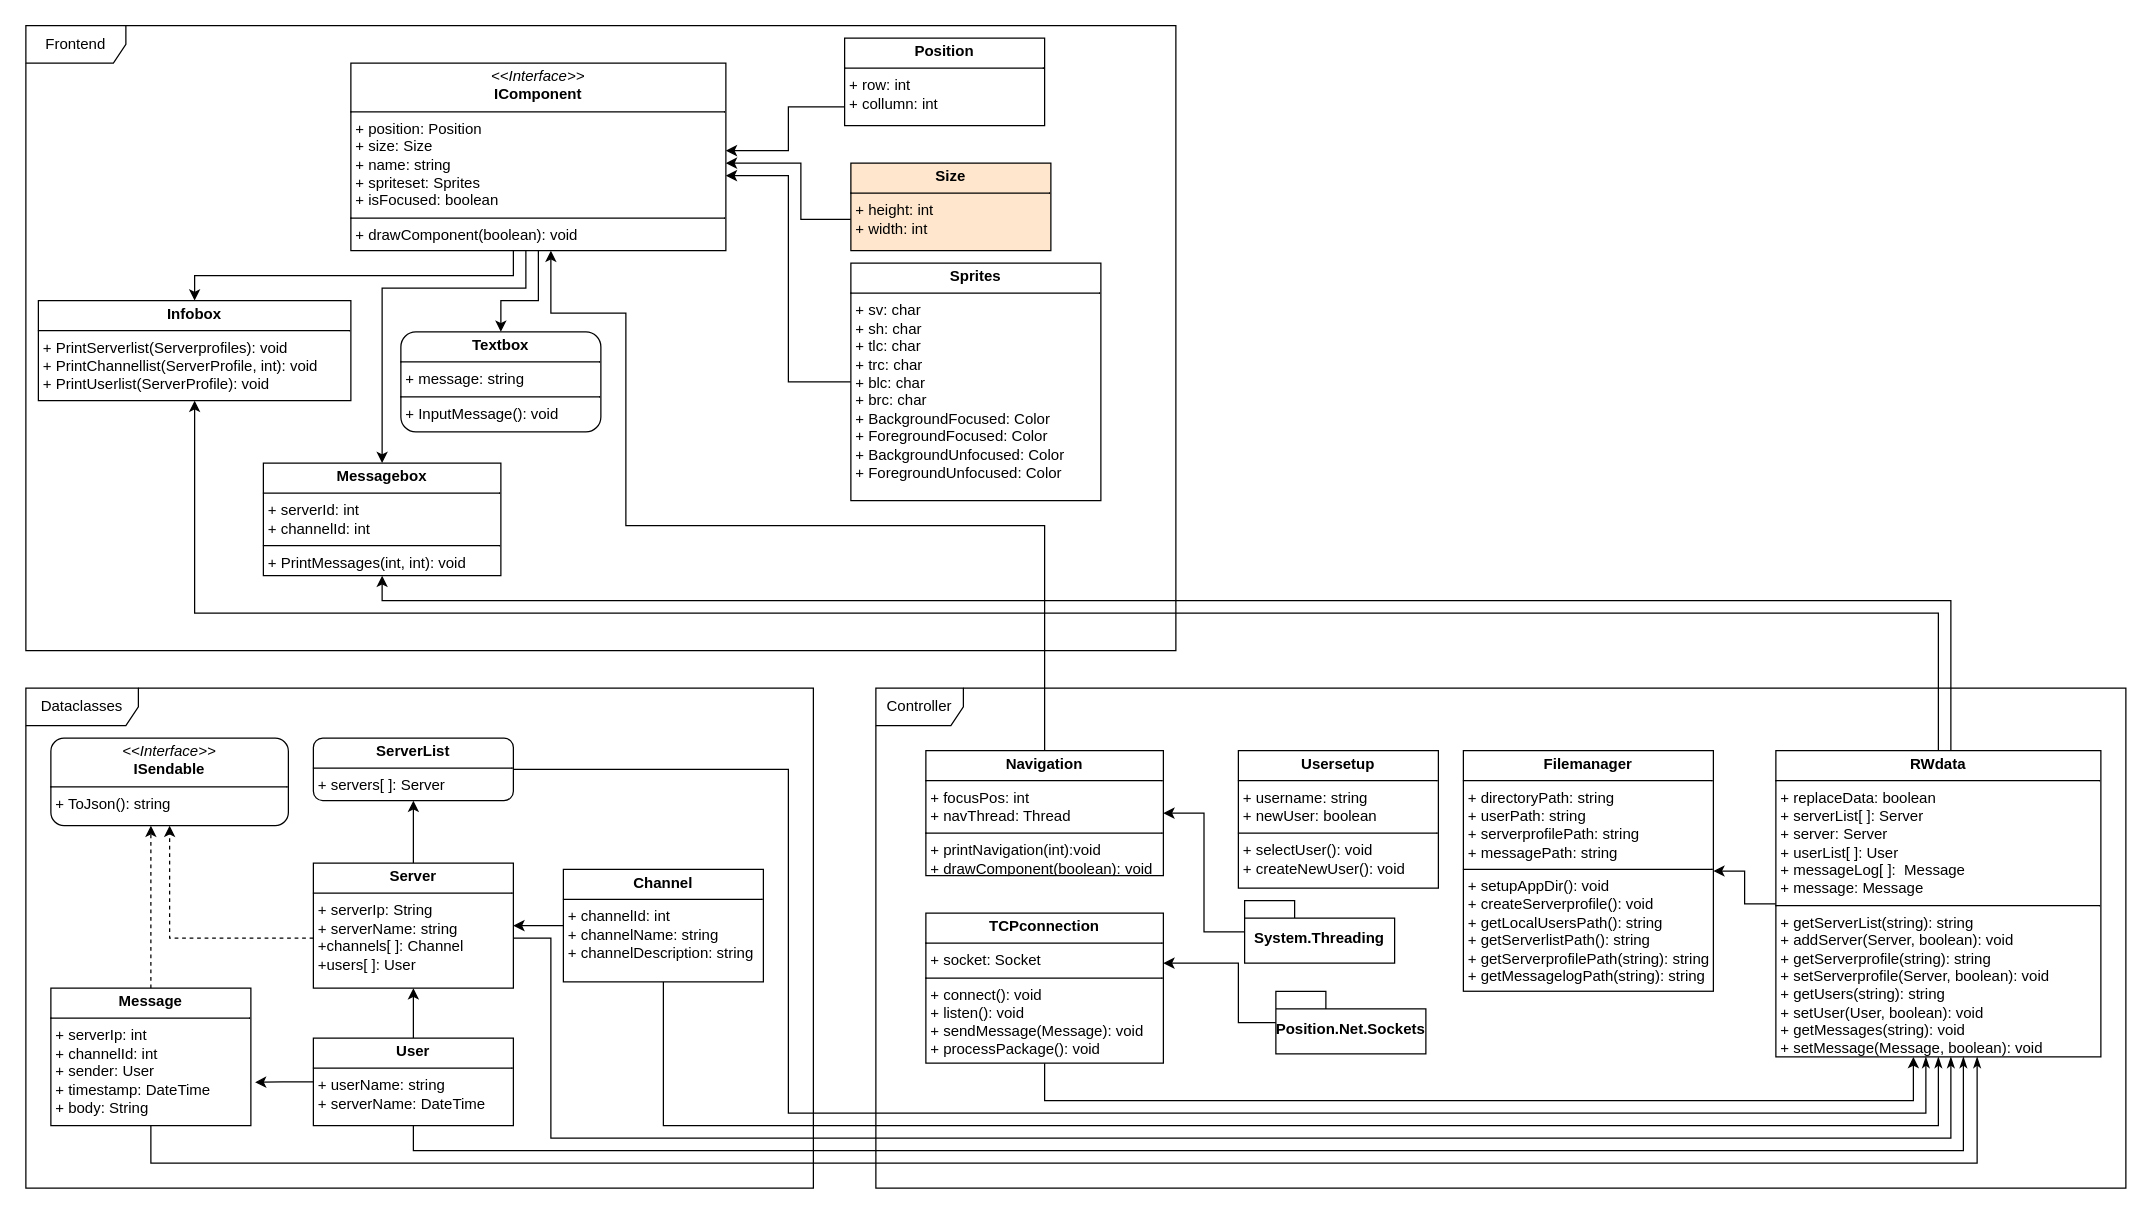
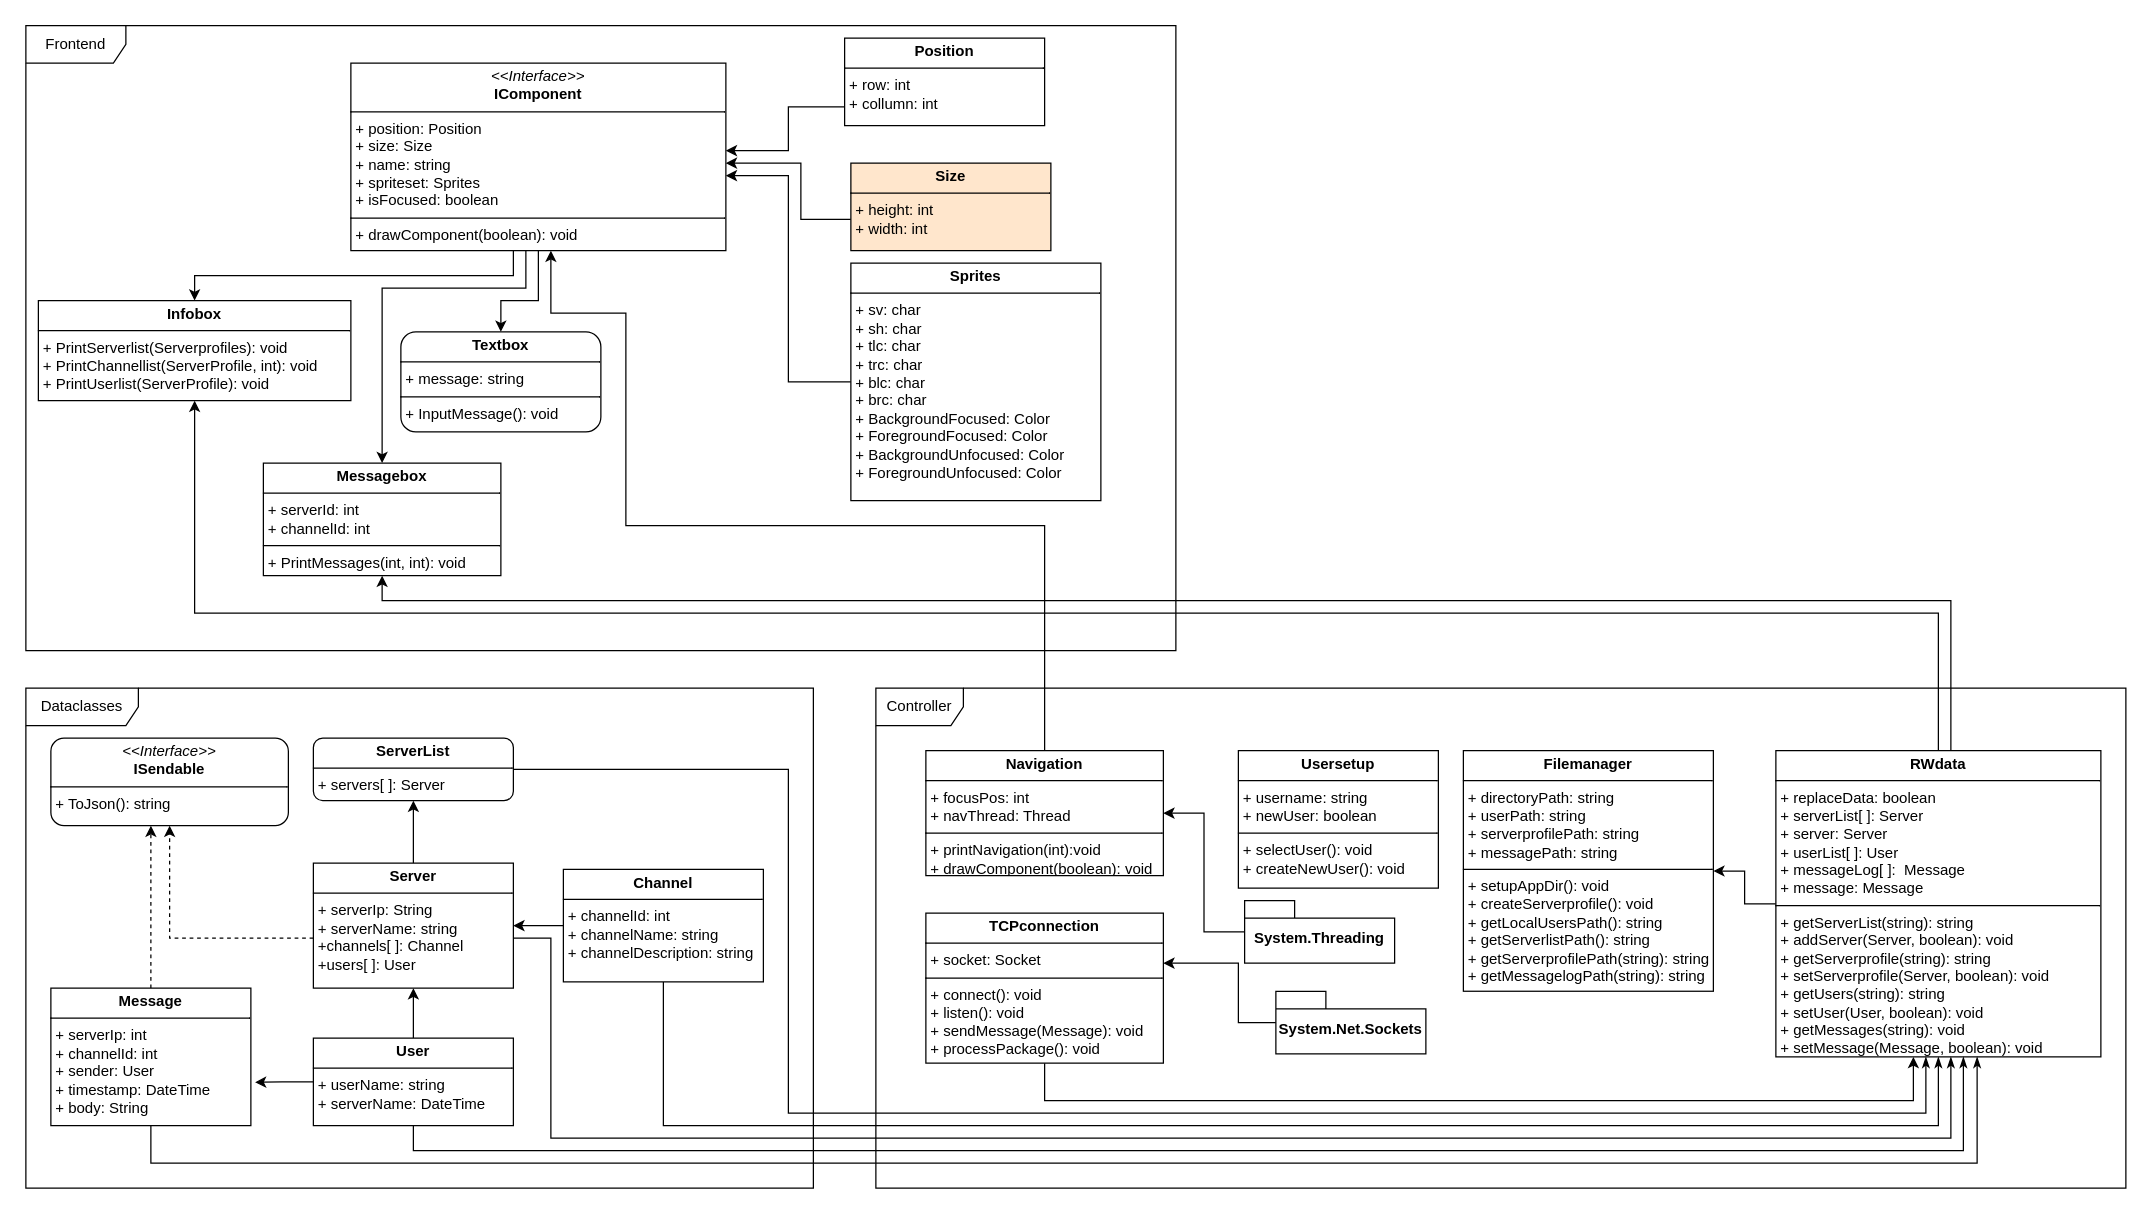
node "Position.Net.Sockets": label "Position.Net.Sockets" -> "System.Net.Sockets"
